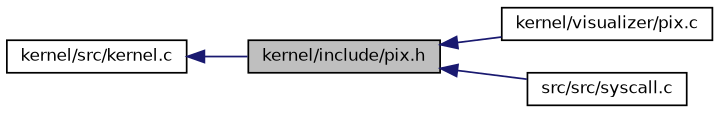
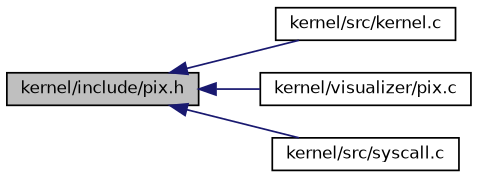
edge "kernel/include/pix.h" -> "kernel/src/kernel.c": reversed
node "src/src/syscall.c": label "src/src/syscall.c" -> "kernel/src/syscall.c"
